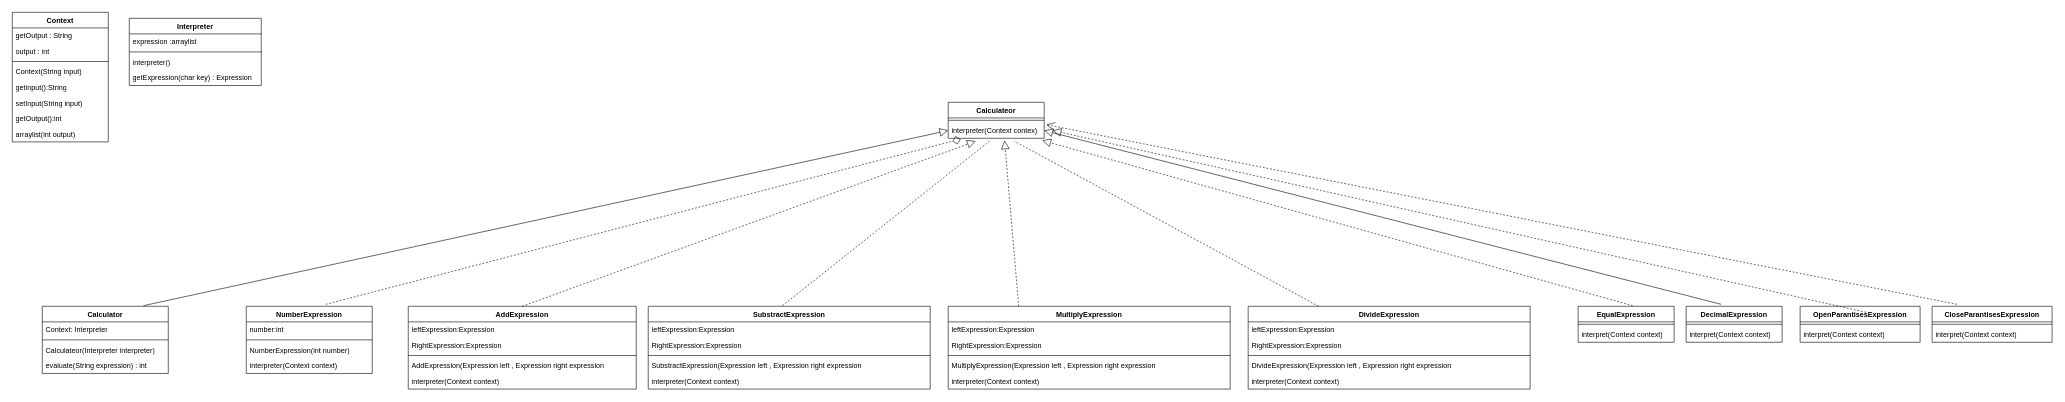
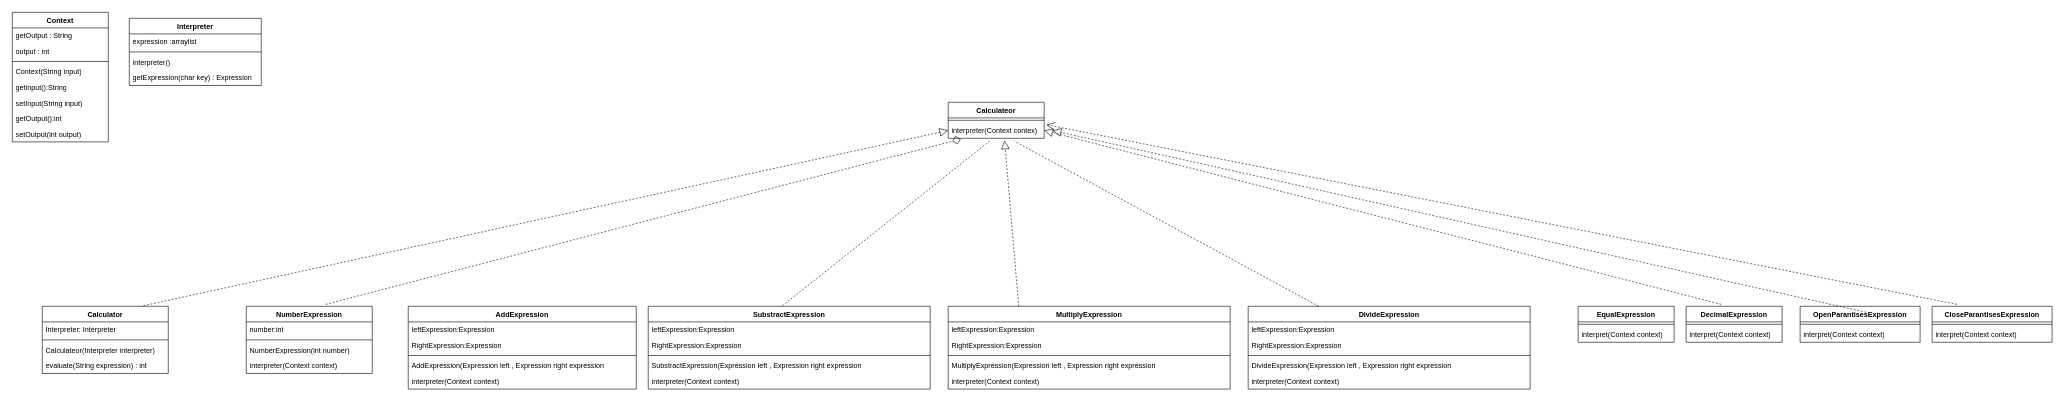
node "arraylist(int output)": label "arraylist(int output)" -> "setOutput(int output)"
edge "DecimalExpression" -> "interpreter(Context contex)": style solid -> dashed
edge "Calculator" -> "interpreter(Context contex)": style solid -> dashed
edge "EqualExpression" -> "interpreter(Context contex)": removed
edge "AddExpression" -> "interpreter(Context contex)": removed
node "Context: Interpreter": label "Context: Interpreter" -> "Interpreter: Interpreter"
